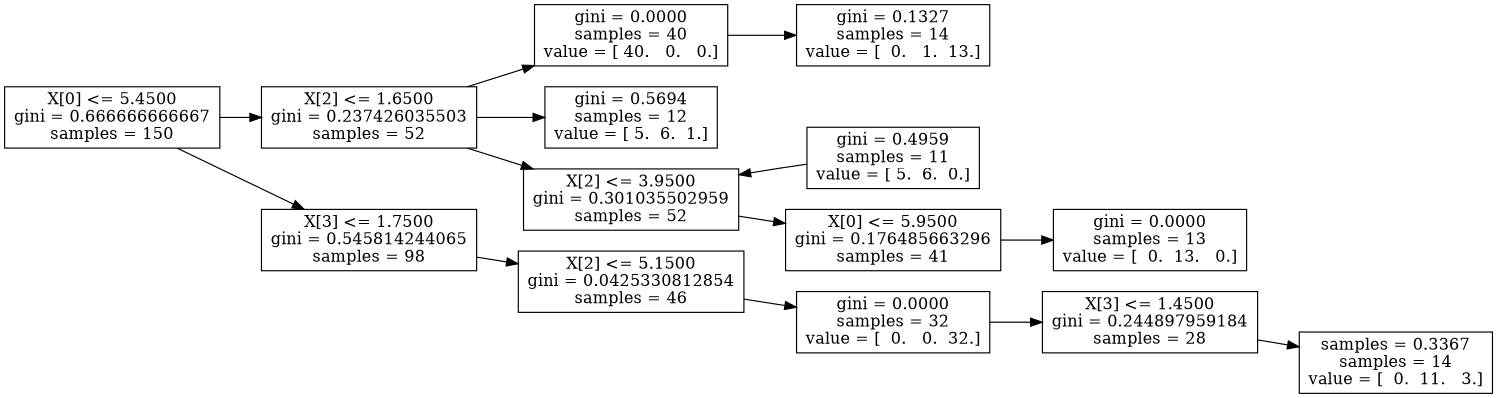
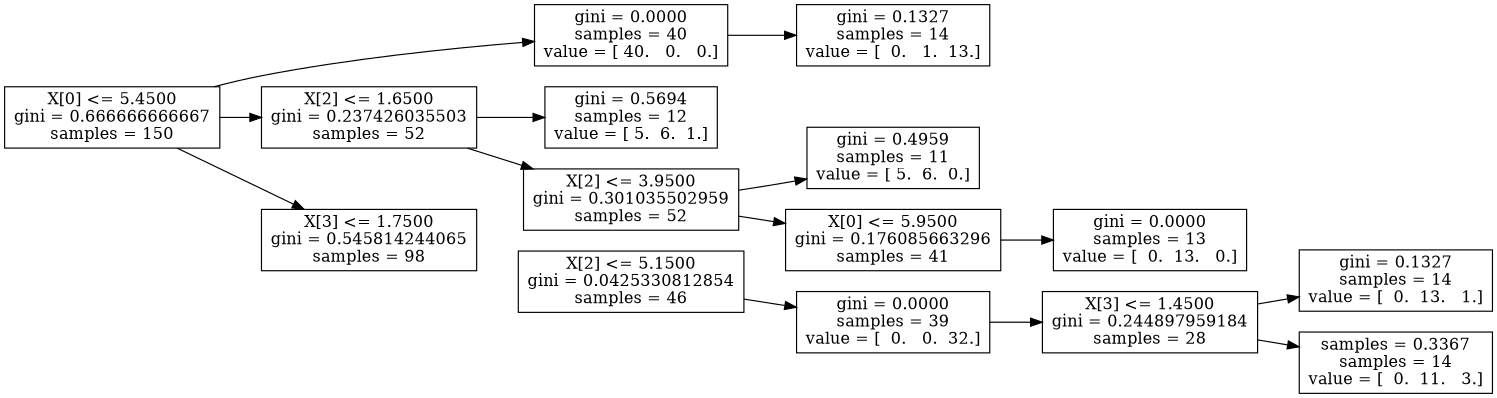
edge "X[2] <= 1.6500 gini = 0.237426035503 samples = 52" -> "gini = 0.0000 samples = 40 value = [ 40.   0.   0.]": now "X[0] <= 5.4500 gini = 0.666666666667 samples = 150" -> "gini = 0.0000 samples = 40 value = [ 40.   0.   0.]"
edge "gini = 0.4959 samples = 11 value = [ 5.  6.  0.]" -> "X[2] <= 3.9500 gini = 0.301035502959 samples = 52": reversed
node "X[0] <= 5.9500 gini = 0.176485663296 samples = 41": label "X[0] <= 5.9500 gini = 0.176485663296 samples = 41" -> "X[0] <= 5.9500 gini = 0.176085663296 samples = 41"
edge "X[3] <= 1.7500 gini = 0.545814244065 samples = 98" -> "X[2] <= 5.1500 gini = 0.0425330812854 samples = 46": removed
node "gini = 0.1327 samples = 14 value = [  0.  13.   1.]": added
node "gini = 0.0000 samples = 32 value = [  0.   0.  32.]": label "gini = 0.0000 samples = 32 value = [  0.   0.  32.]" -> "gini = 0.0000 samples = 39 value = [  0.   0.  32.]"
